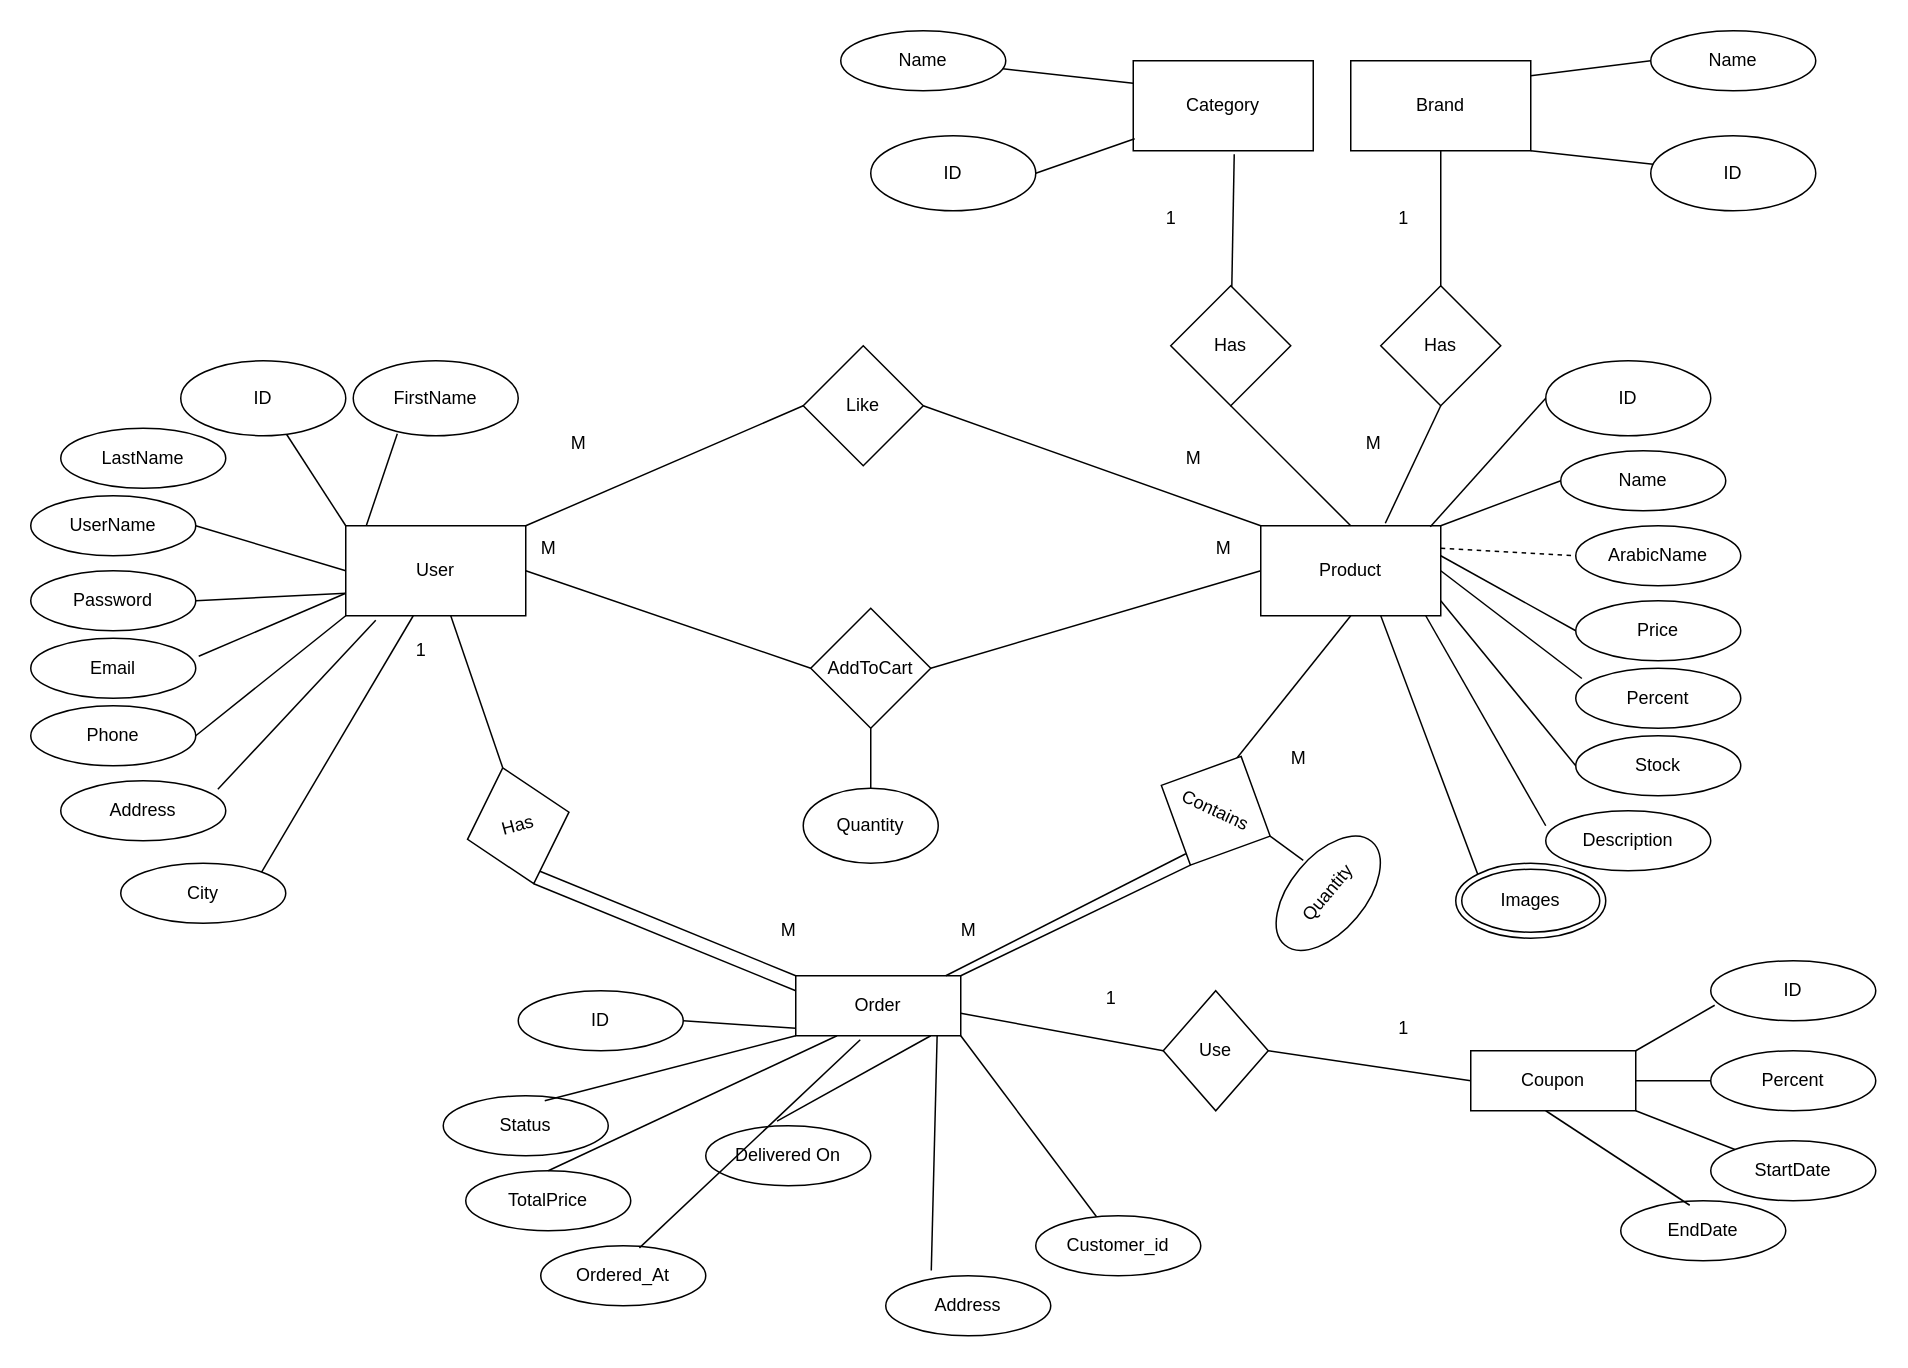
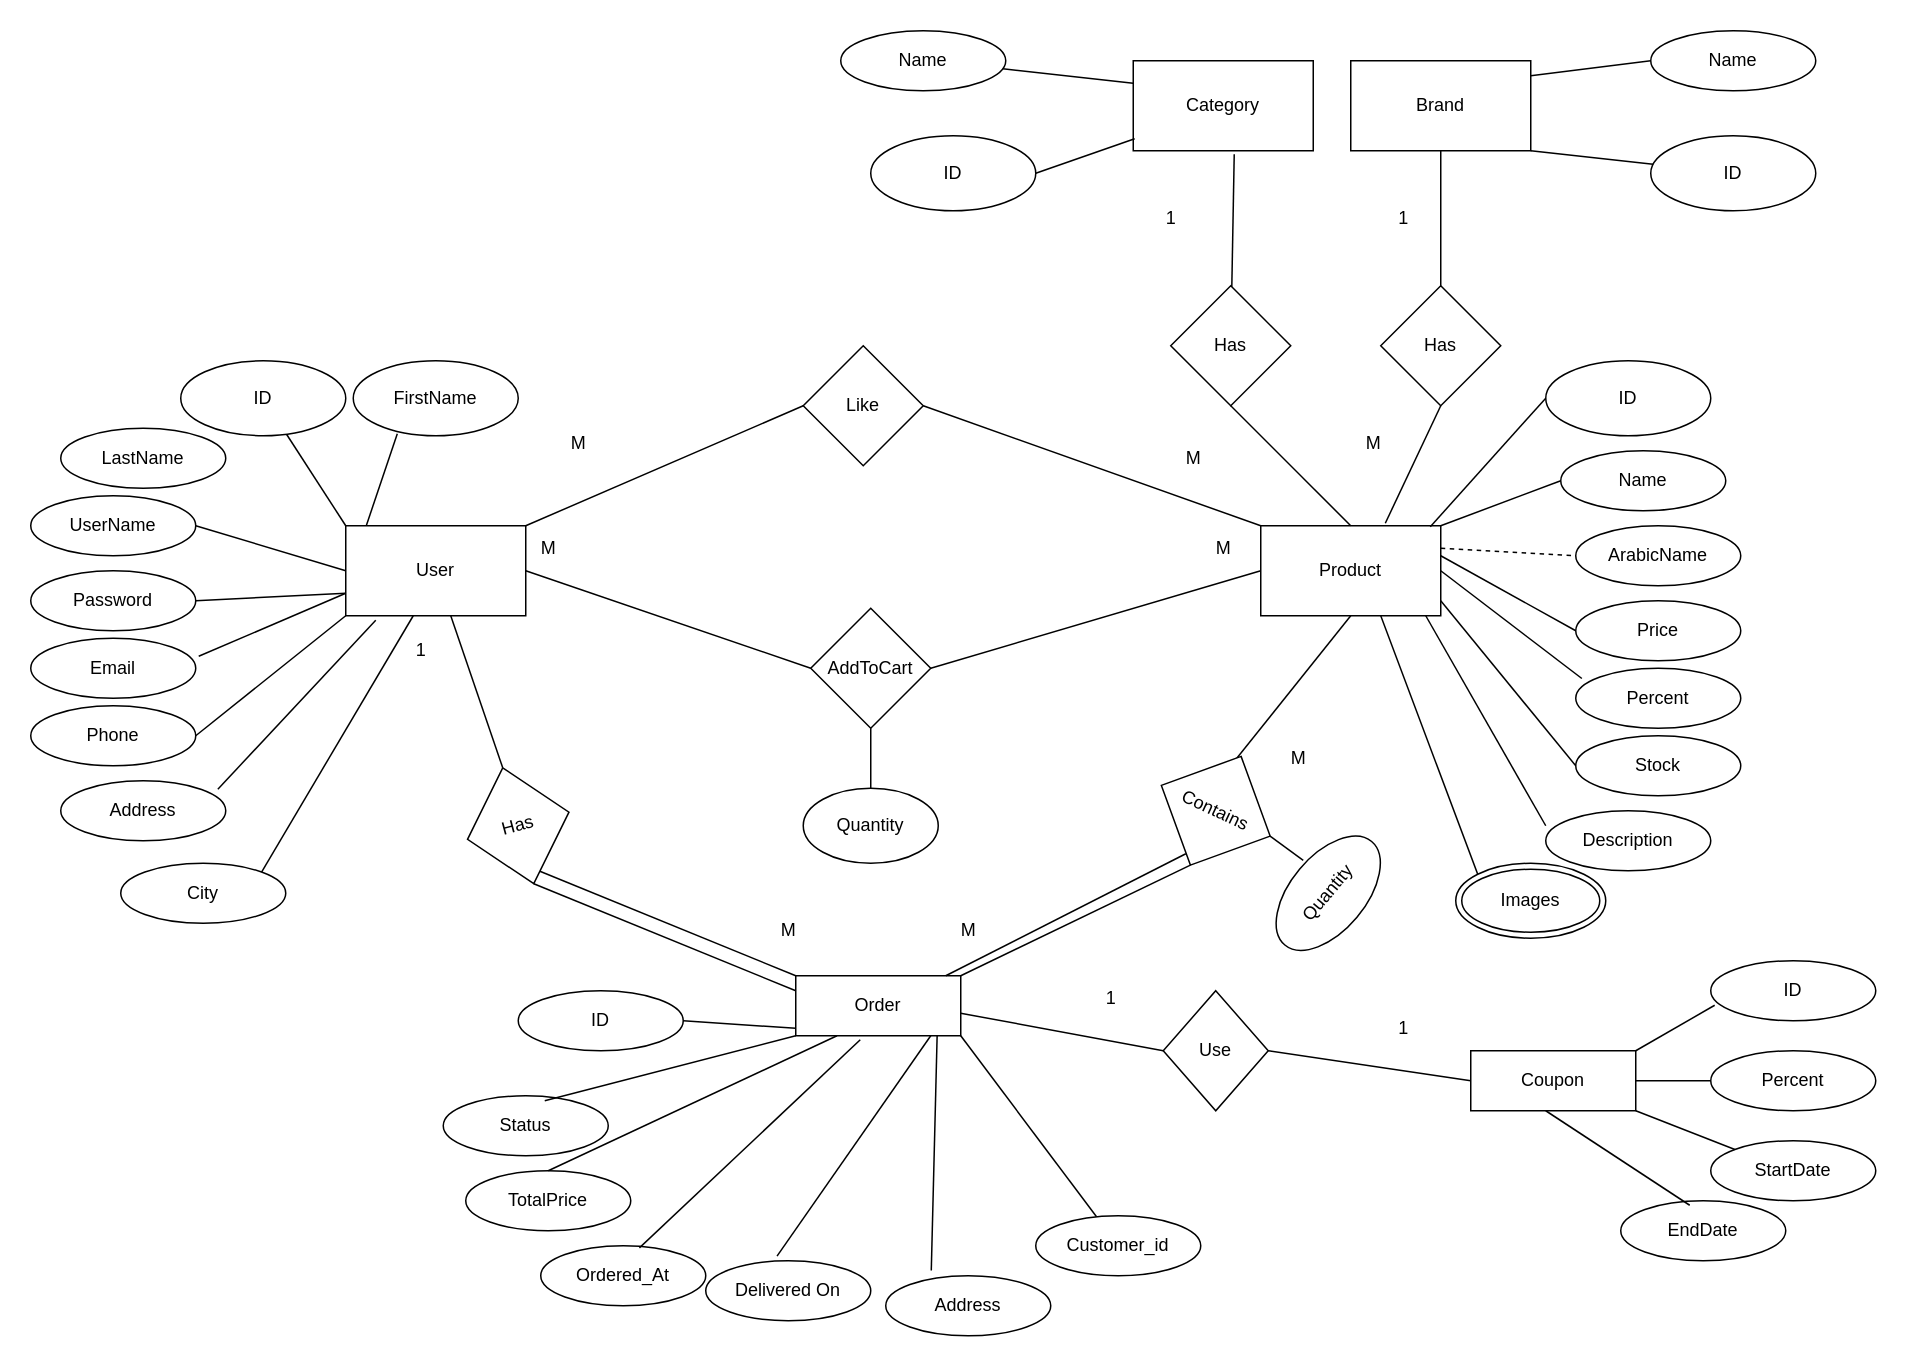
node "Delivered On": moved (788, 1156) -> (788, 1291)
